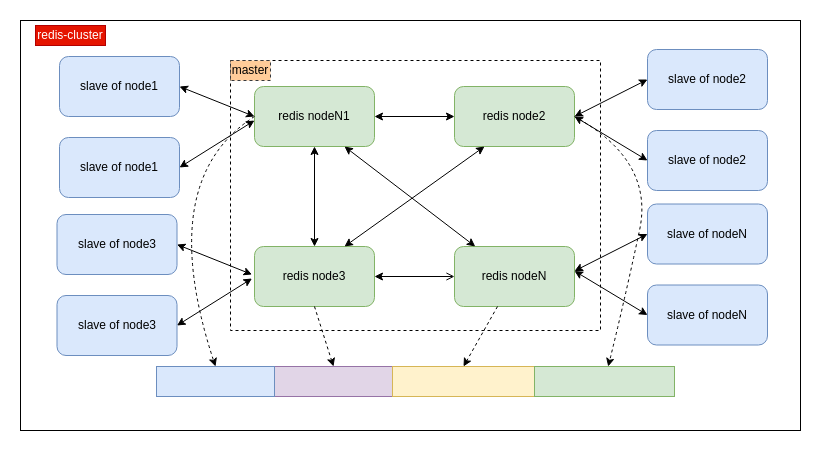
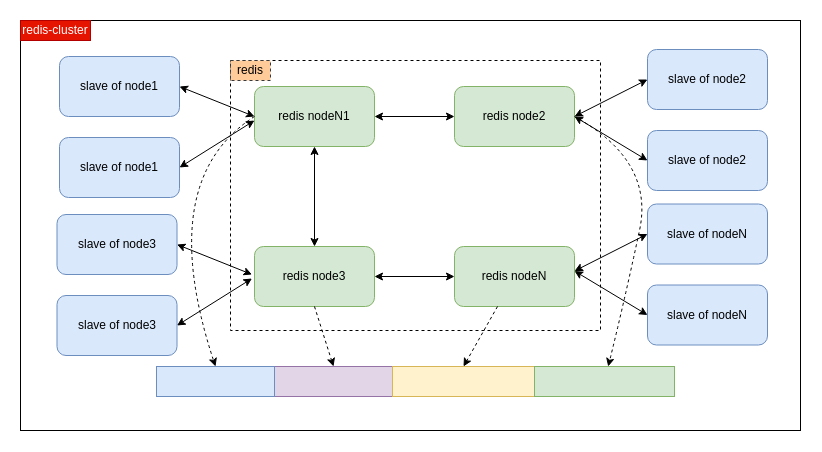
node "redis-cluster": moved (71, 36) -> (56, 31)
node "master": label "master" -> "redis"
edge "redis nodeN1" -- "redis nodeN": removed
edge "redis node2" -- "redis node3": removed
edge "redis node3" -- "redis nodeN": arrowhead open -> classic
